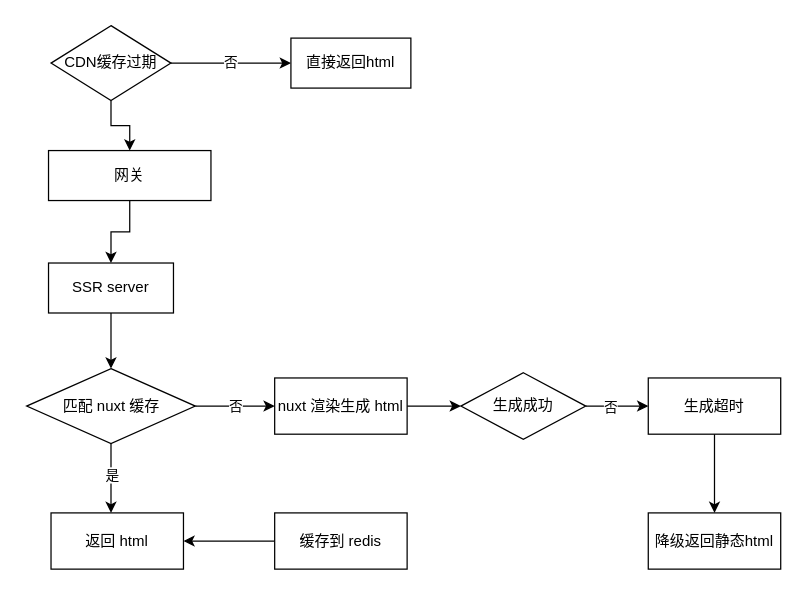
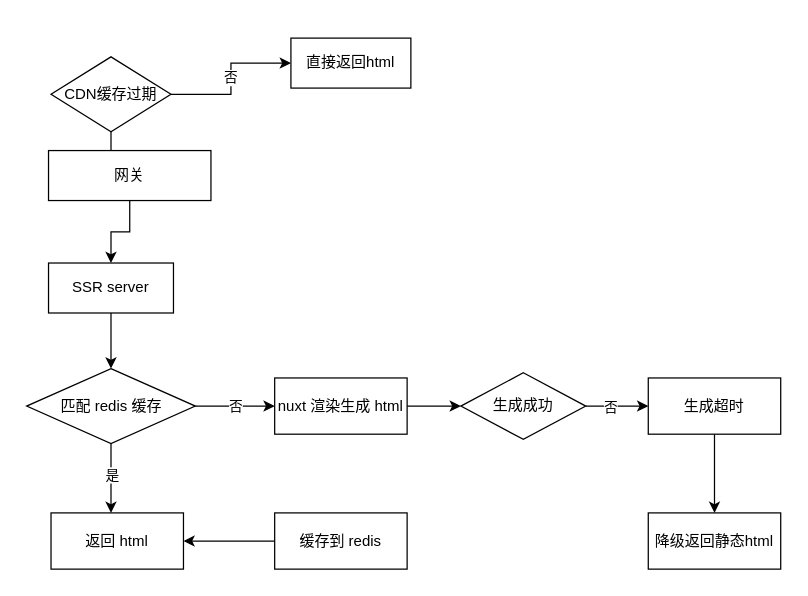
node "CDN缓存过期": moved (111, 63) -> (111, 94)
node "匹配 nuxt 缓存": label "匹配 nuxt 缓存" -> "匹配 redis 缓存"
